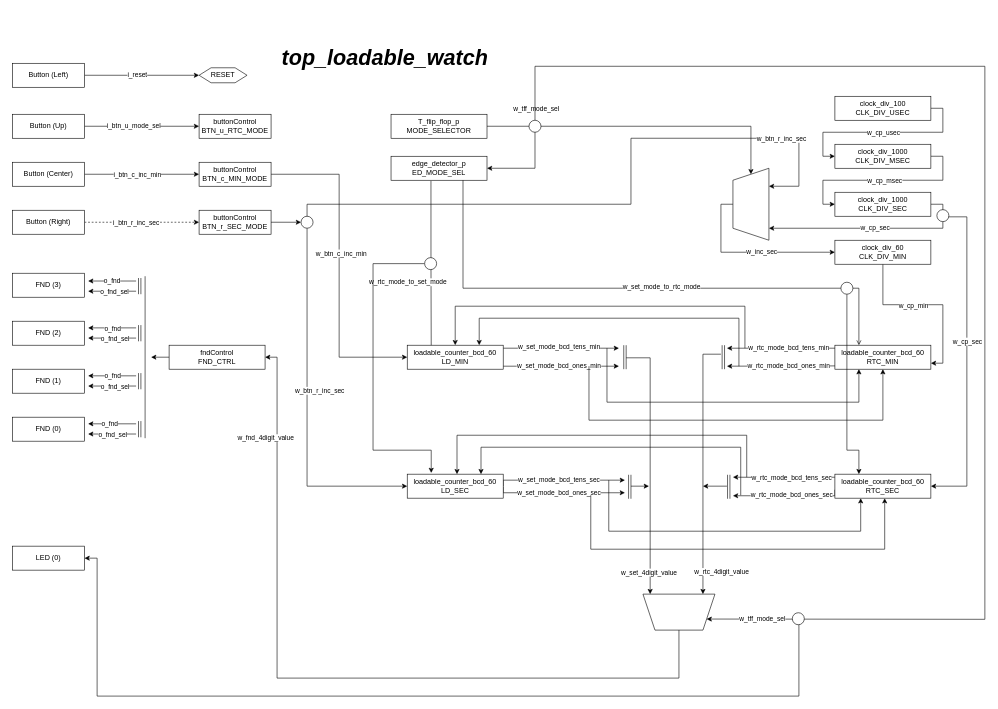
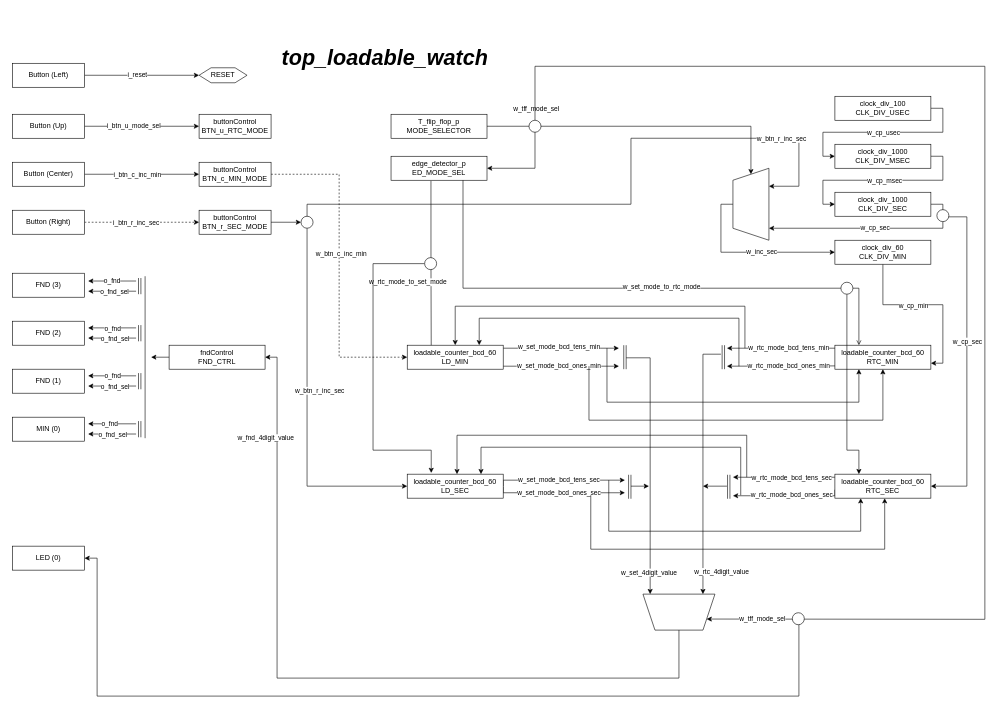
edge "buttonControl BTN_c_MIN_MODE" -> "loadable_counter_bcd_60 LD_MIN": style solid -> dashed
node "FND (0)": label "FND (0)" -> "MIN (0)"
